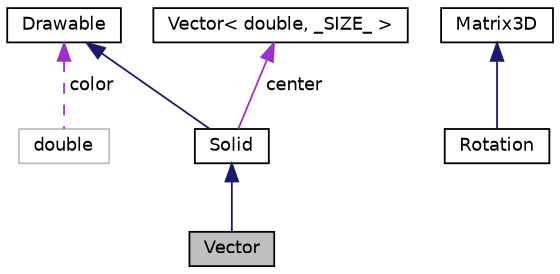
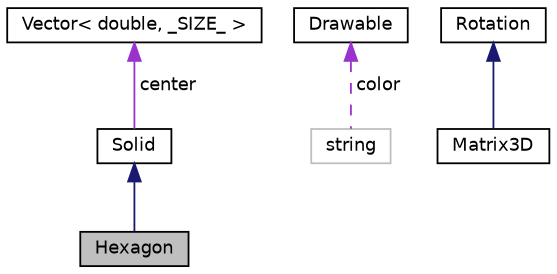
edge "Solid" -> "Drawable": removed
edge "Rotation" -> "Matrix3D": reversed
node "double": label "double" -> "string"
node "Vector": label "Vector" -> "Hexagon"
